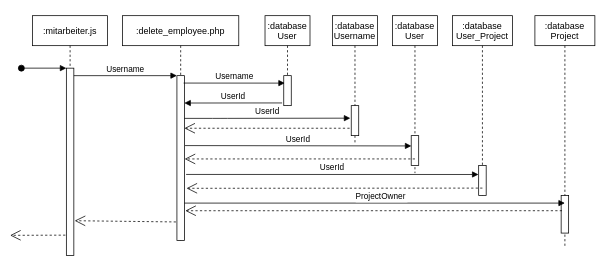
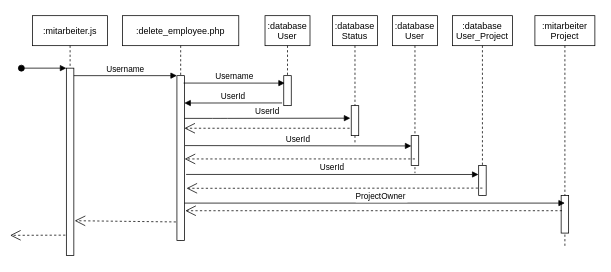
node ":database Username": label ":database Username" -> ":database Status"
node ":database Project": label ":database Project" -> ":mitarbeiter Project"
